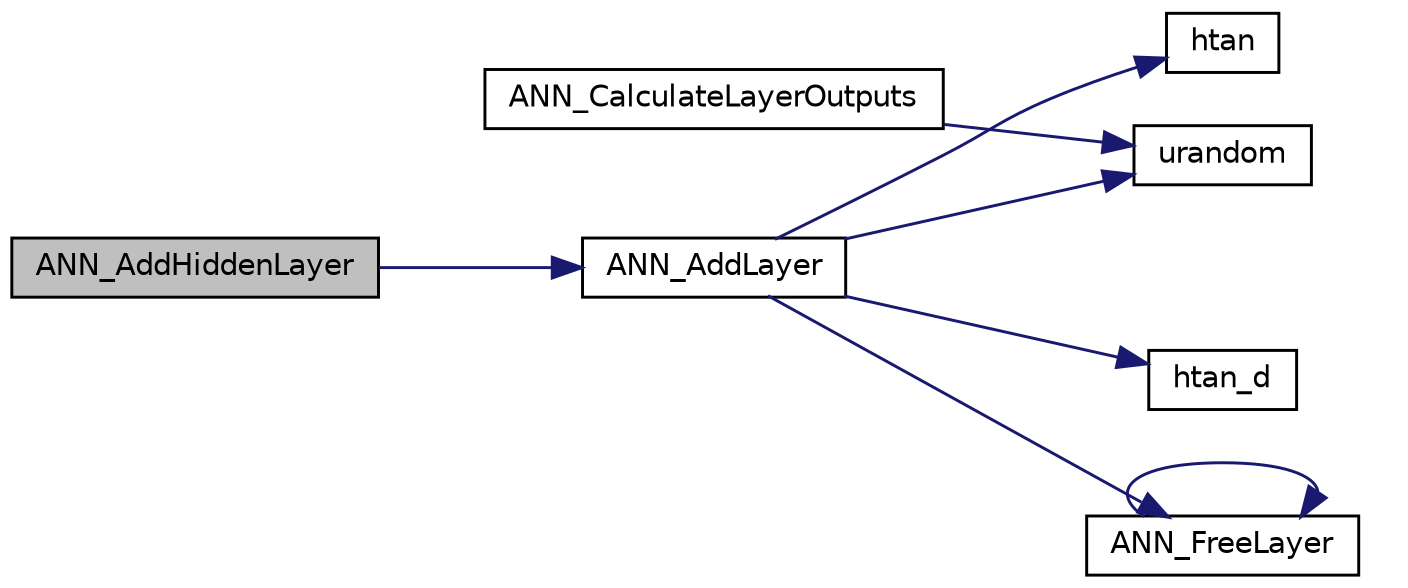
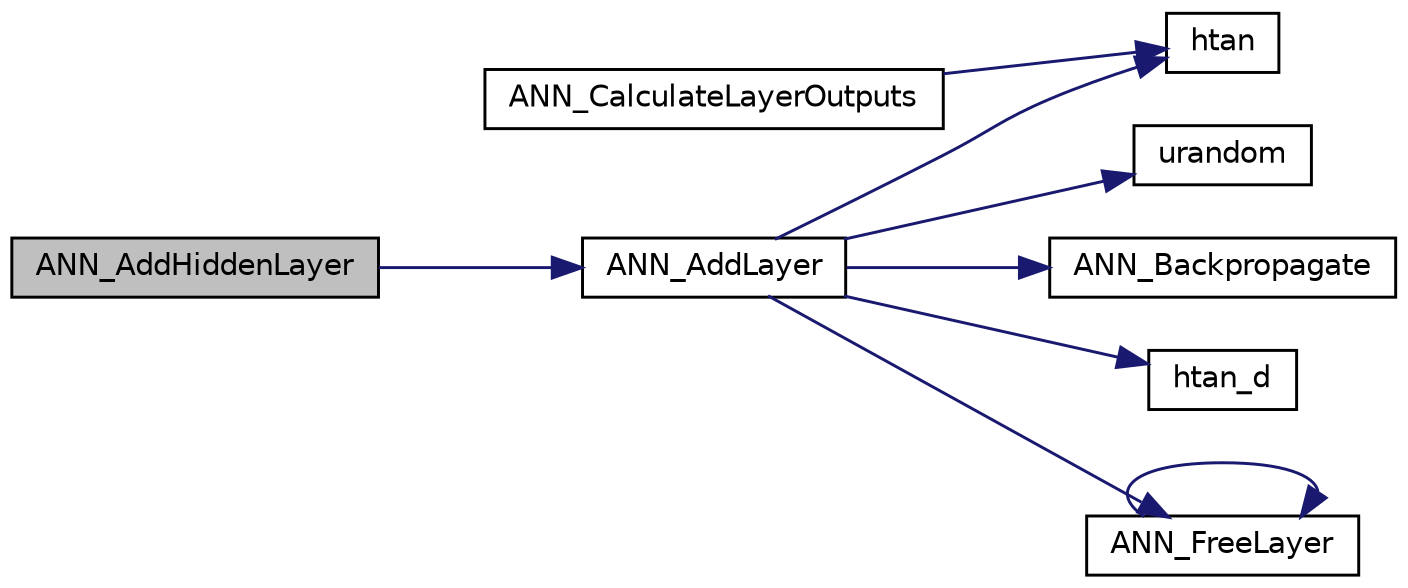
edge "ANN_CalculateLayerOutputs" -> "urandom": now "ANN_CalculateLayerOutputs" -> "htan"
node "ANN_Backpropagate": added
